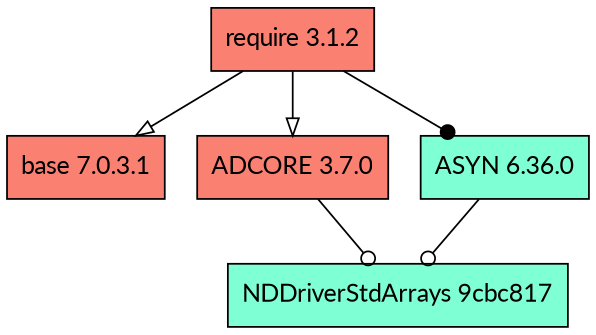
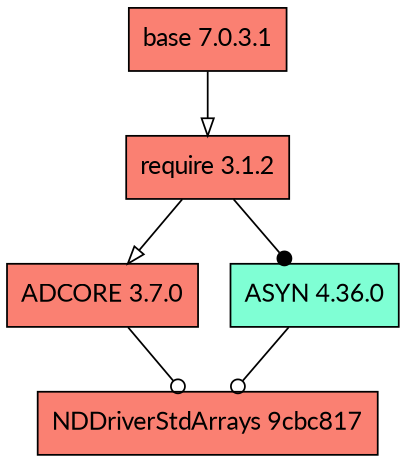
edge "require 3.1.2" -> "base 7.0.3.1": reversed
node "ASYN 6.36.0": label "ASYN 6.36.0" -> "ASYN 4.36.0"
node "NDDriverStdArrays 9cbc817": fillcolor aquamarine -> salmon
